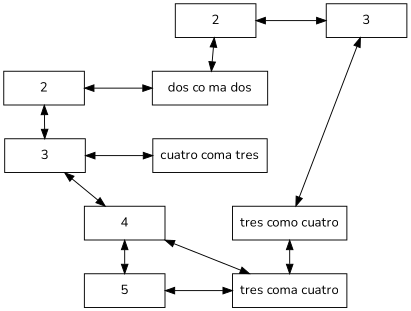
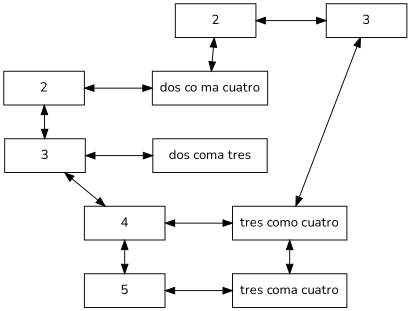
node "dos co ma dos": label "dos co ma dos" -> "dos co ma cuatro"
node "cuatro coma tres": label "cuatro coma tres" -> "dos coma tres"
edge "4" -- "tres coma cuatro": now "4" -- "tres como cuatro"
